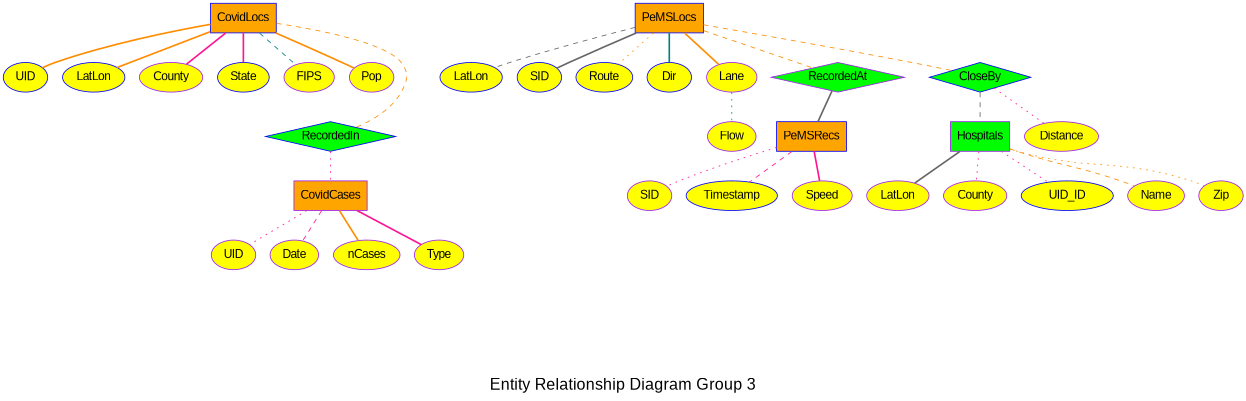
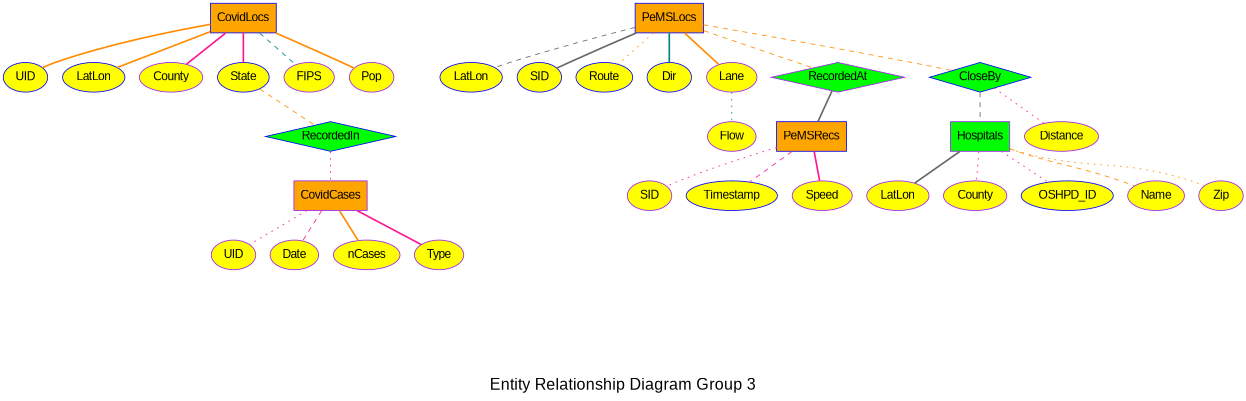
edge "CovidLocs" -- "RecordedIn": now "State" -- "RecordedIn"
node "UID_ID": label "UID_ID" -> "OSHPD_ID"
